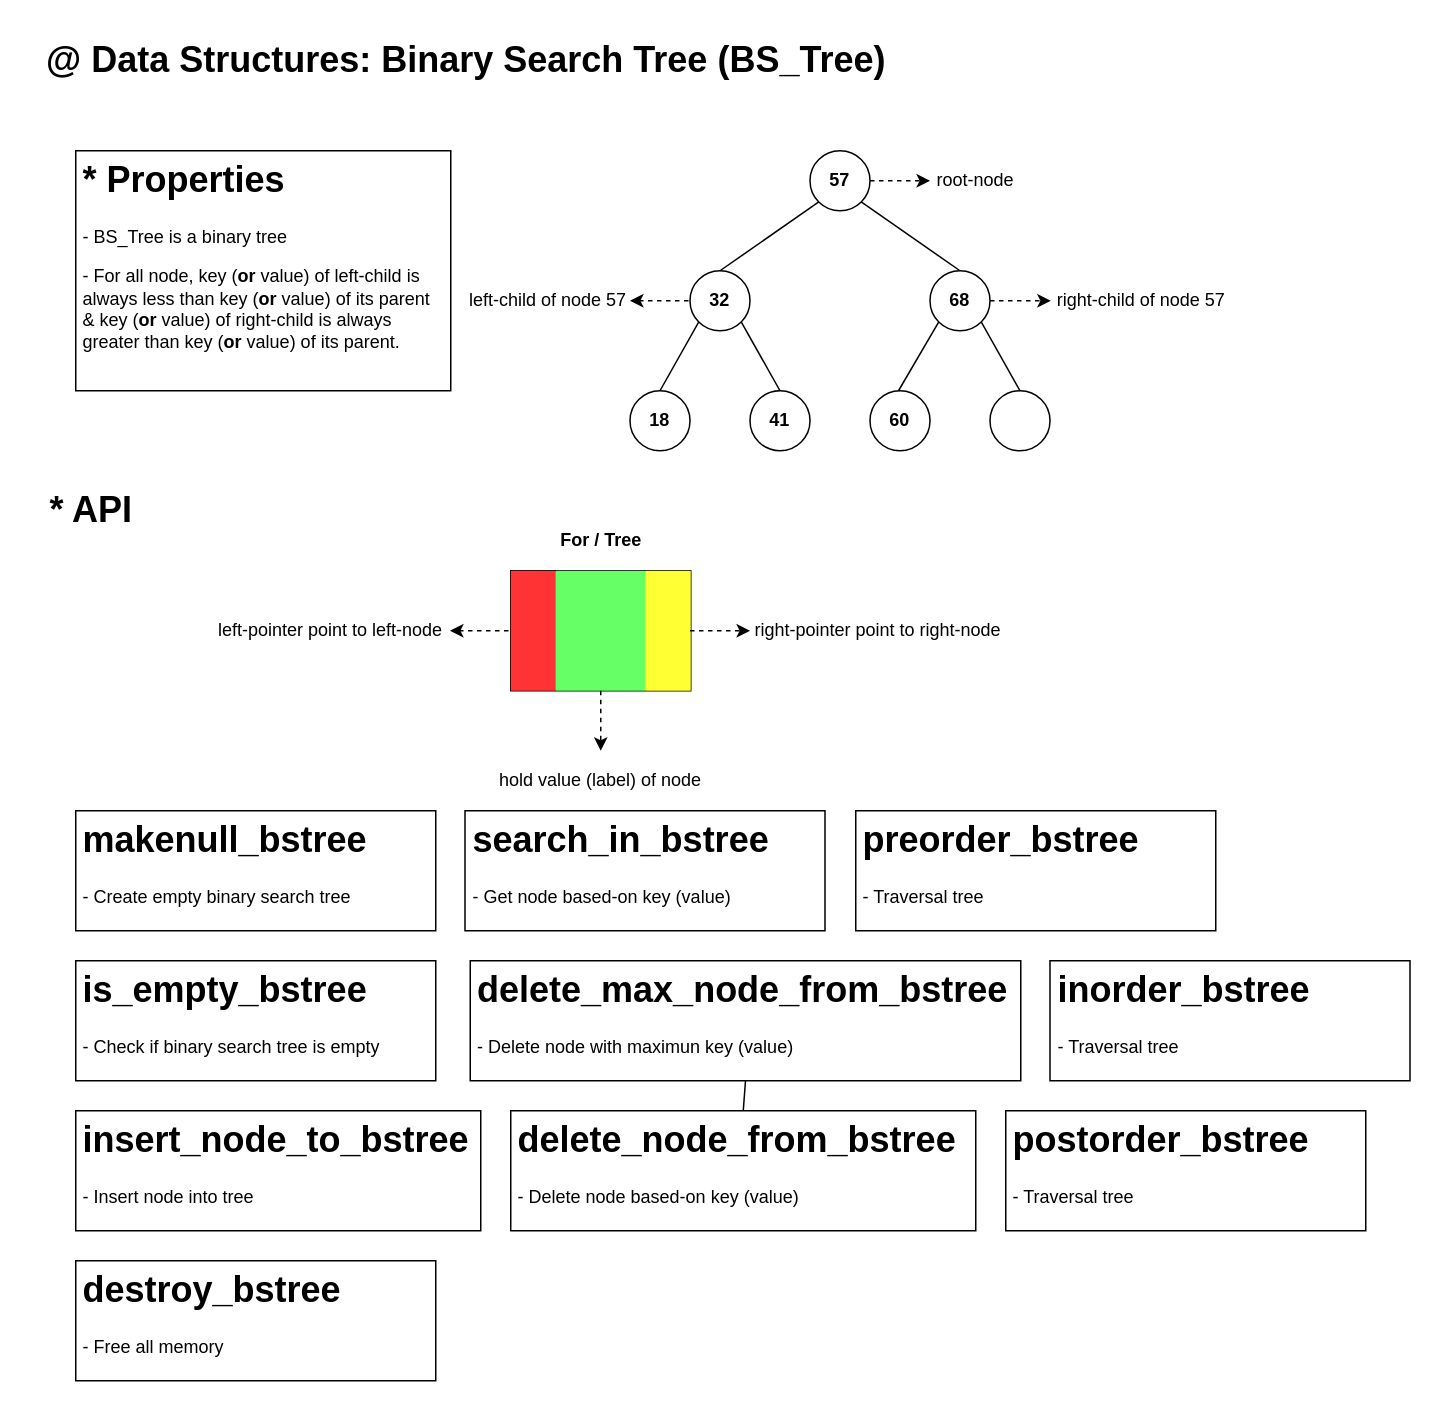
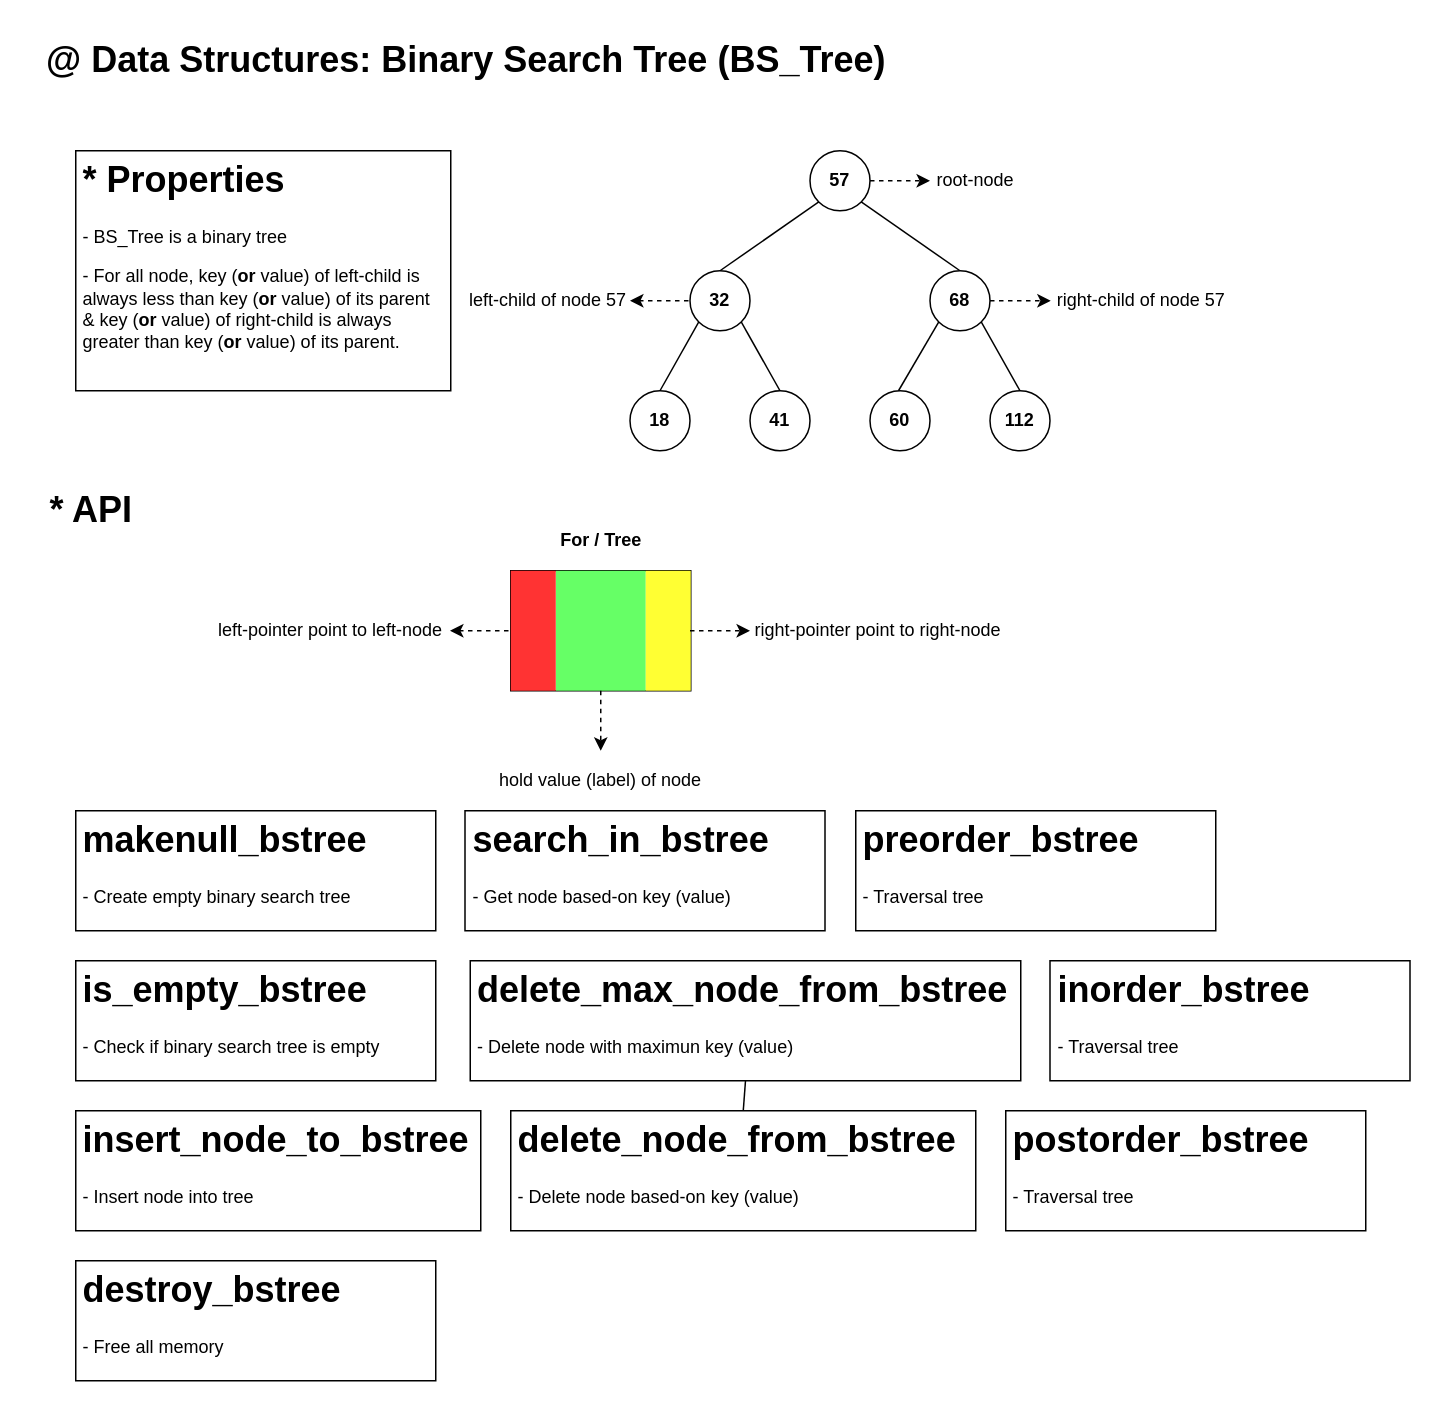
node "112": added
